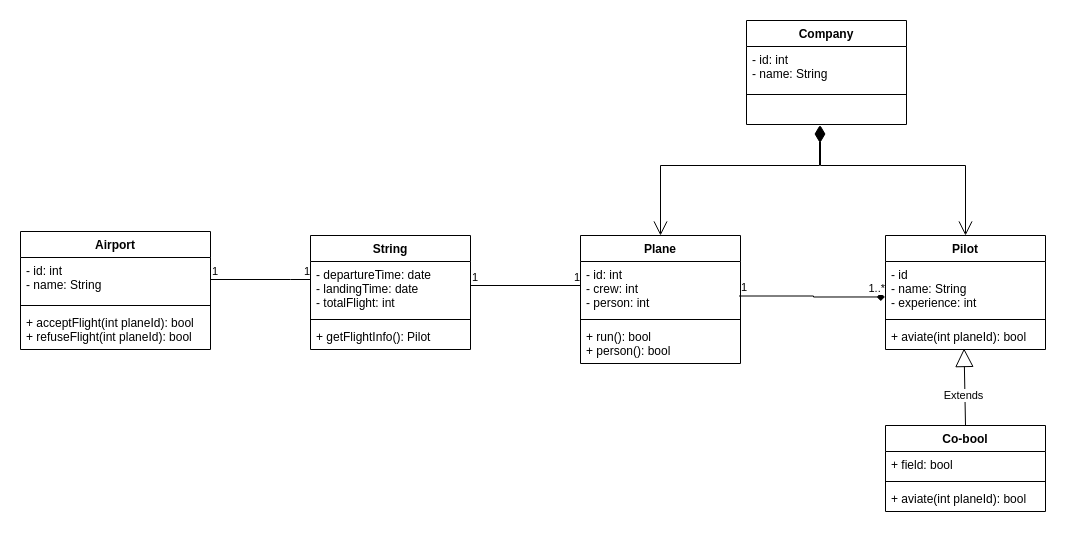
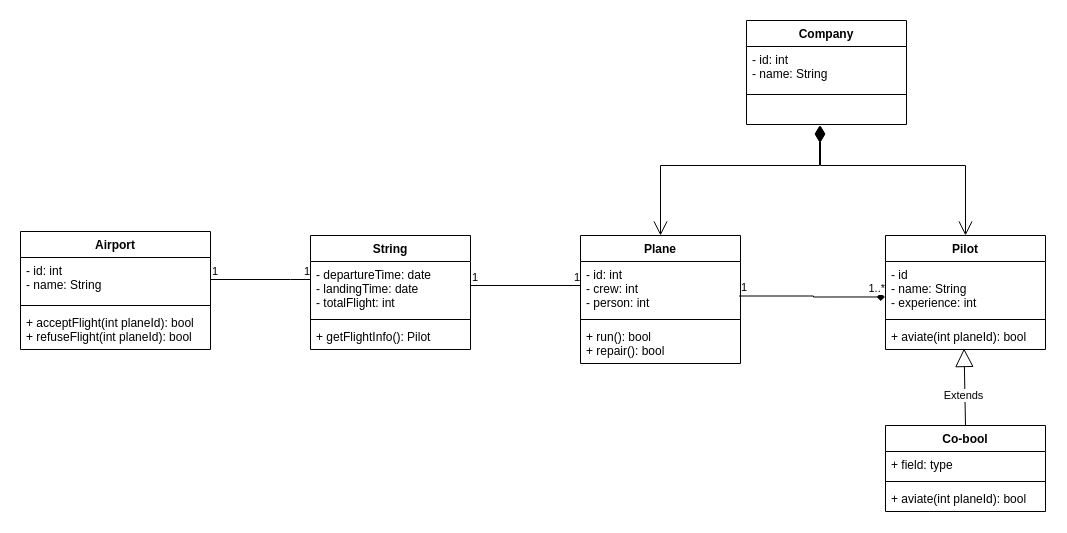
node "+ run(): bool + person(): bool": label "+ run(): bool + person(): bool" -> "+ run(): bool + repair(): bool"
node "+ field: bool": label "+ field: bool" -> "+ field: type"
